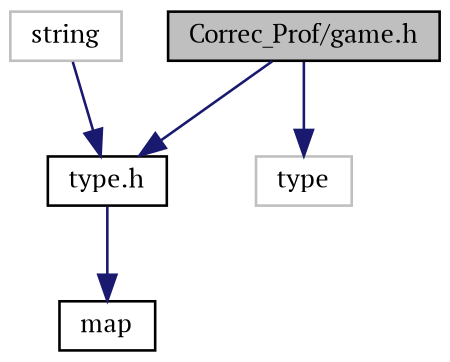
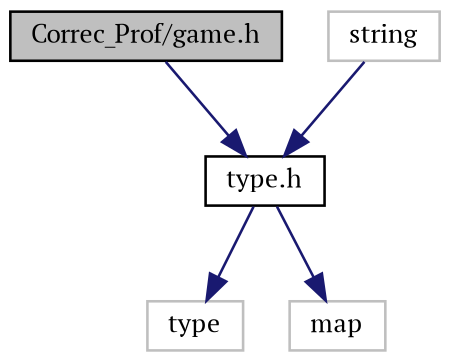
edge "Correc_Prof/game.h" -> "type": now "type.h" -> "type"
node "map": color black -> grey75
